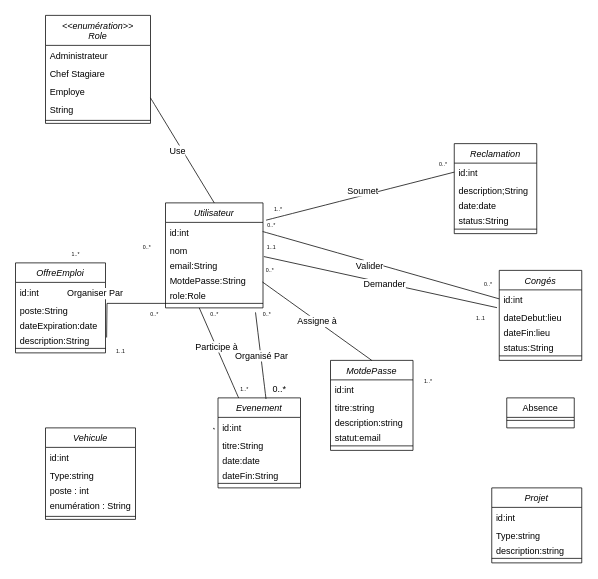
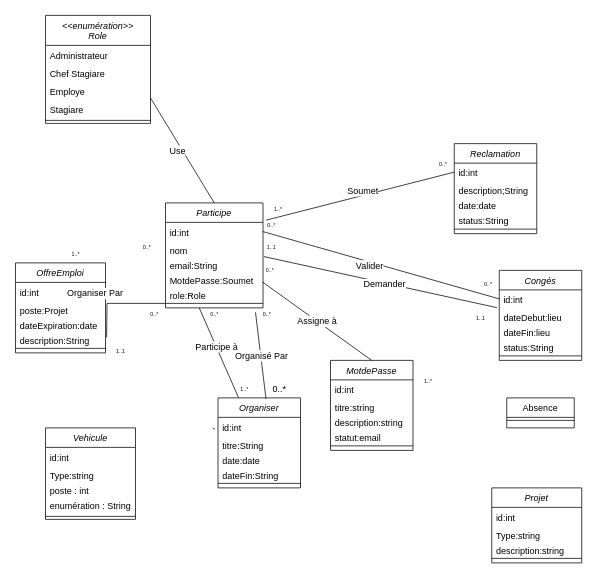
node "String": label "String" -> "Stagiare"
node "Utilisateur": label "Utilisateur" -> "Participe"
node "MotdePasse:String": label "MotdePasse:String" -> "MotdePasse:Soumet"
node "poste:String": label "poste:String" -> "poste:Projet"
node "Evenement": label "Evenement" -> "Organiser"
